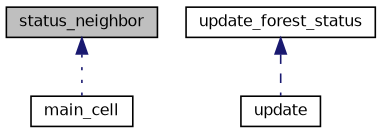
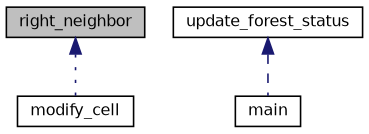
node "status_neighbor": label "status_neighbor" -> "right_neighbor"
node "main_cell": label "main_cell" -> "modify_cell"
node "update": label "update" -> "main"
